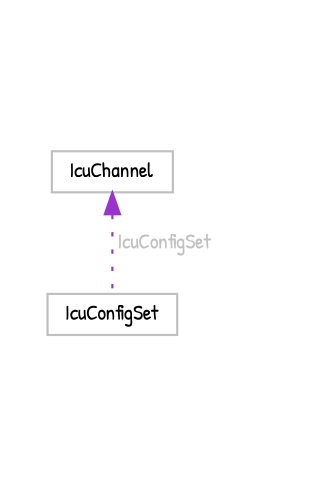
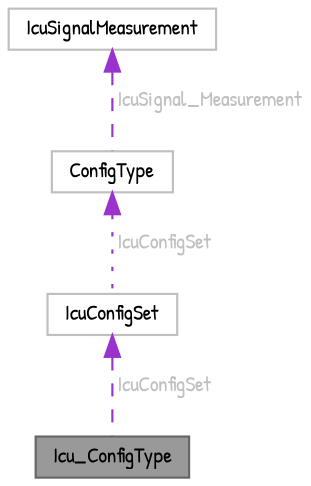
node "IcuSignalMeasurement": added
node "IcuChannel": label "IcuChannel" -> "ConfigType"
node "Icu_ConfigType": added
